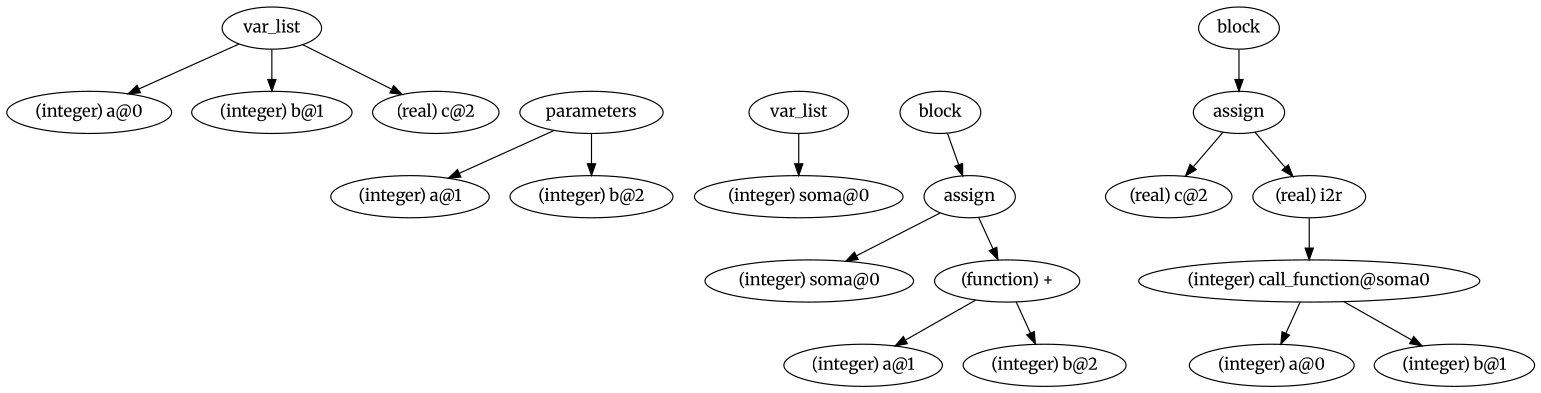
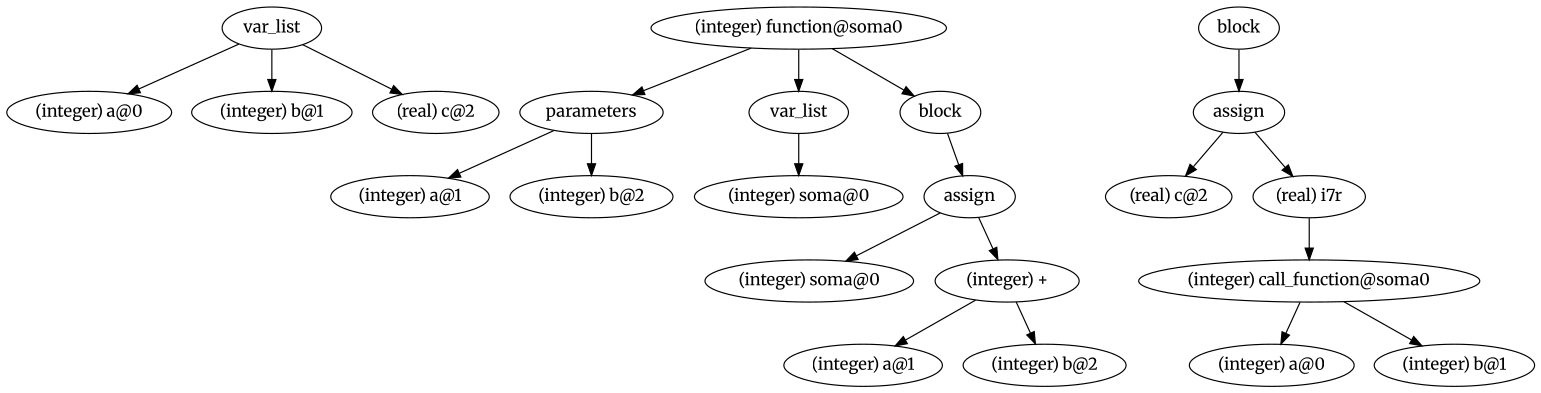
node "(integer) function@soma0": added
node "(real) i2r": label "(real) i2r" -> "(real) i7r"
node "(function) +": label "(function) +" -> "(integer) +"
